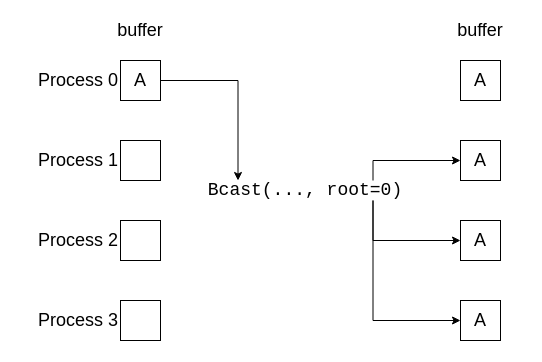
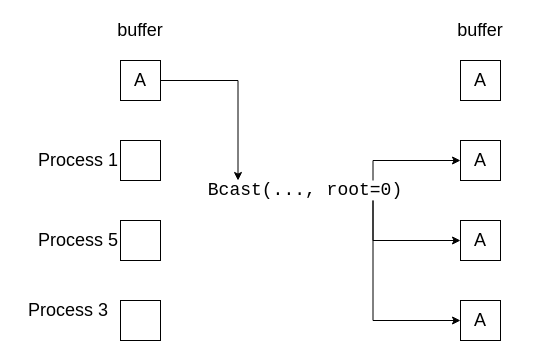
node "Process 0": removed
node "Process 2": label "Process 2" -> "Process 5"
node "Process 3": moved (71, 321) -> (61, 311)
